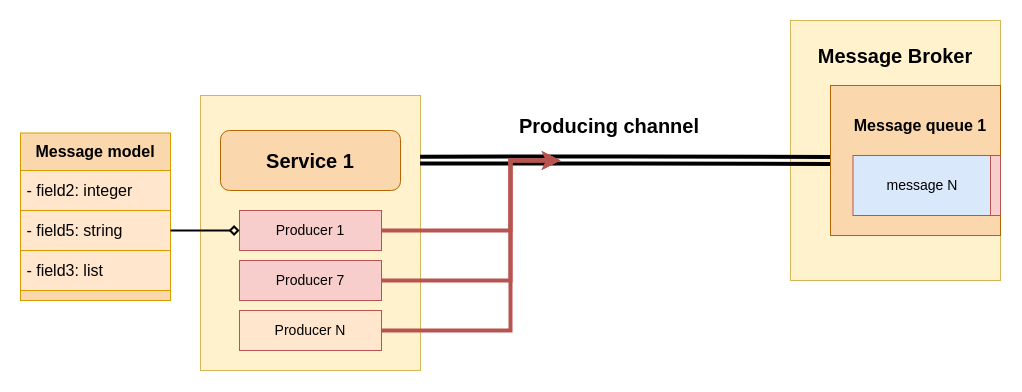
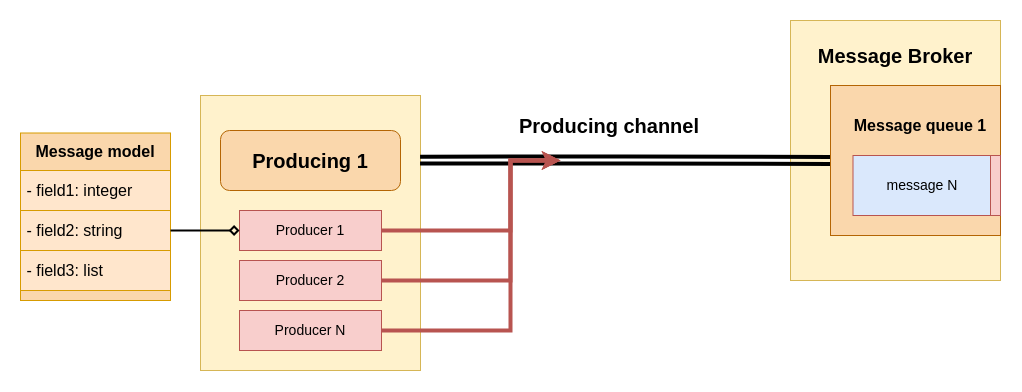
node "Service 1": label "Service 1" -> "Producing 1"
node "- field2: integer": label "- field2: integer" -> "- field1: integer"
node "- field5: string": label "- field5: string" -> "- field2: string"
node "Producer 7": label "Producer 7" -> "Producer 2"
node "Producer N": fillcolor #ffe6cc -> #f8cecc
